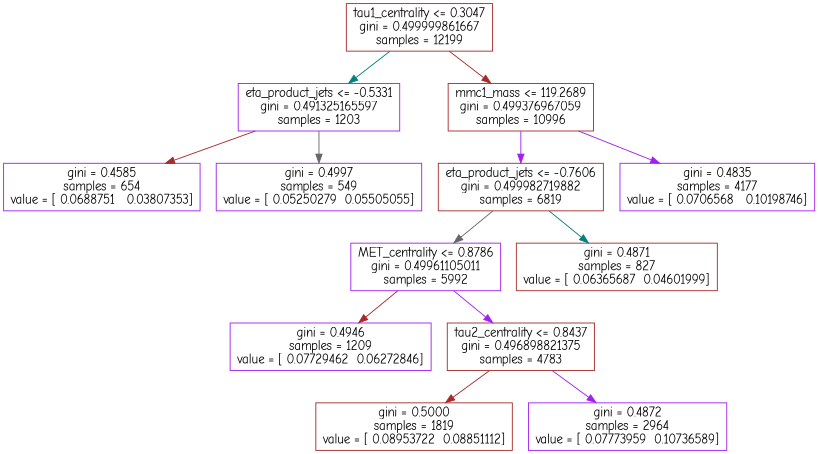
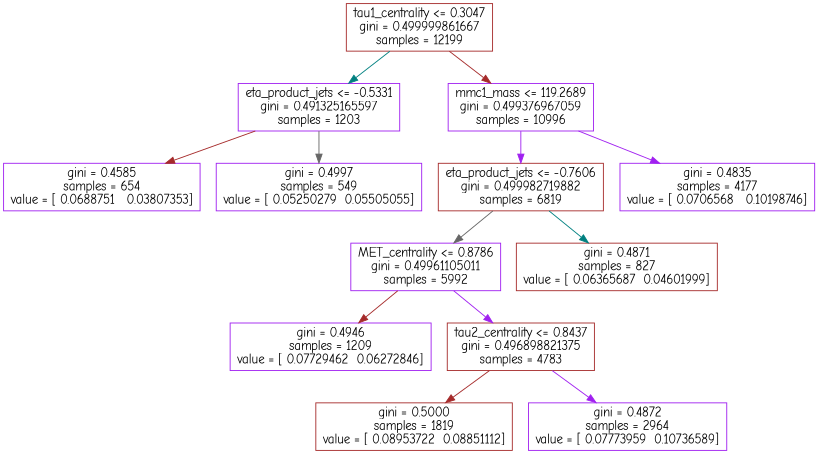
node "mmc1_mass <= 119.2689 gini = 0.499376967059 samples = 10996": color brown -> purple
